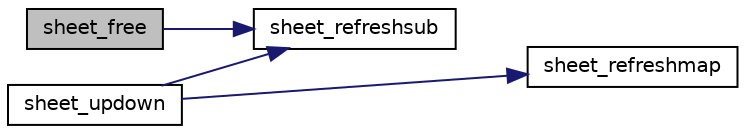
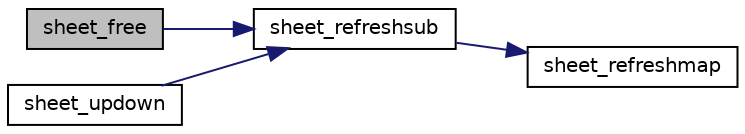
edge "sheet_updown" -> "sheet_refreshmap": now "sheet_refreshsub" -> "sheet_refreshmap"
